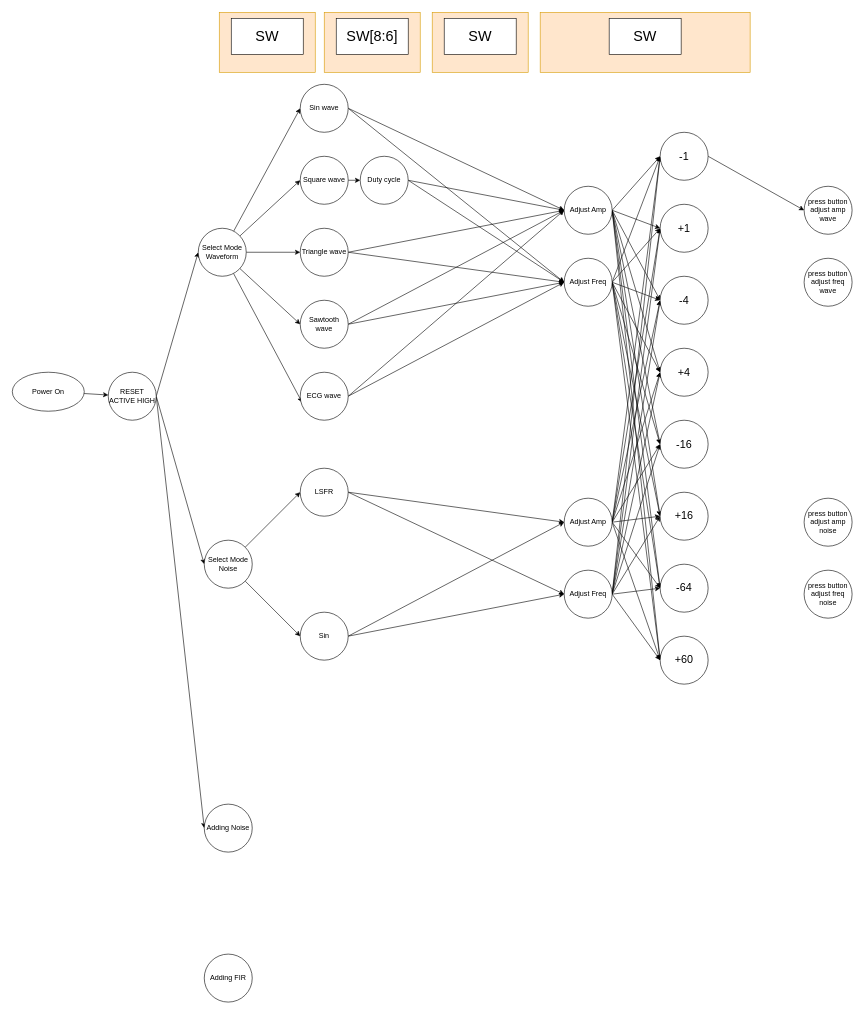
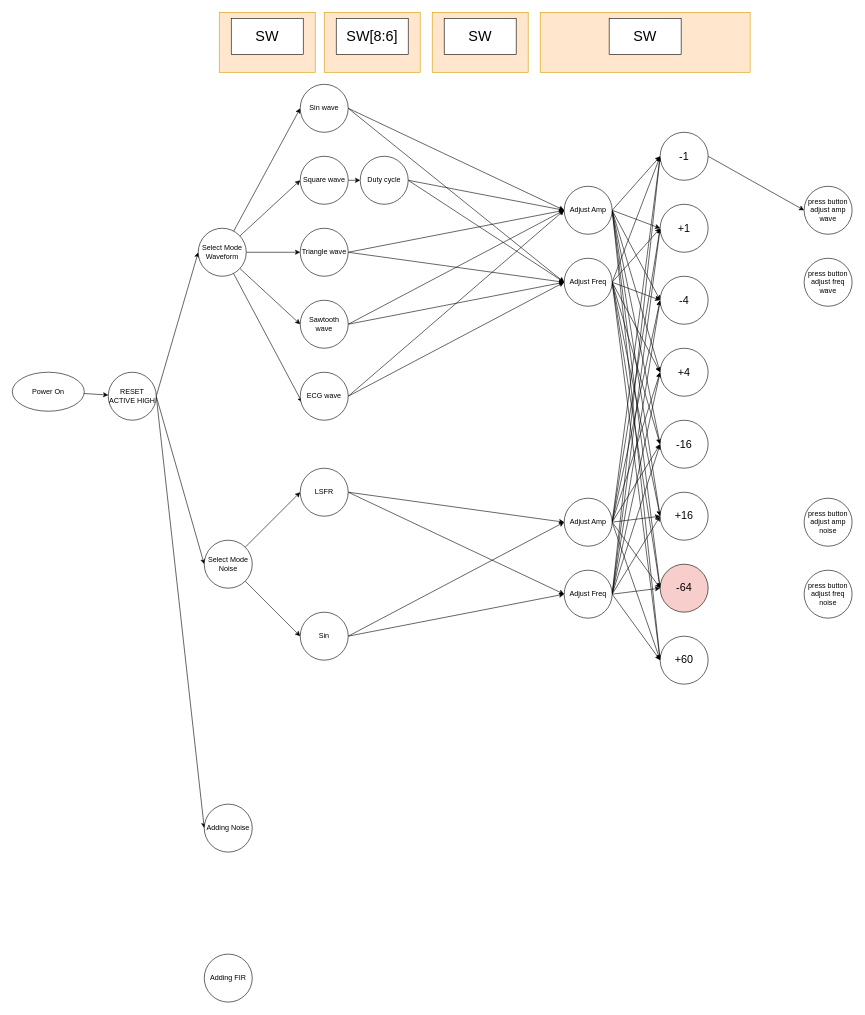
node "-64": fillcolor #ffffff -> #f8cecc
